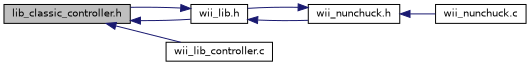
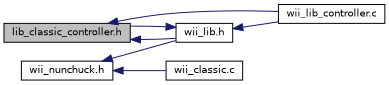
node "wii_nunchuck.c": label "wii_nunchuck.c" -> "wii_classic.c"
edge "wii_nunchuck.h" -> "wii_lib.h": now "wii_lib_controller.c" -> "wii_lib.h"
